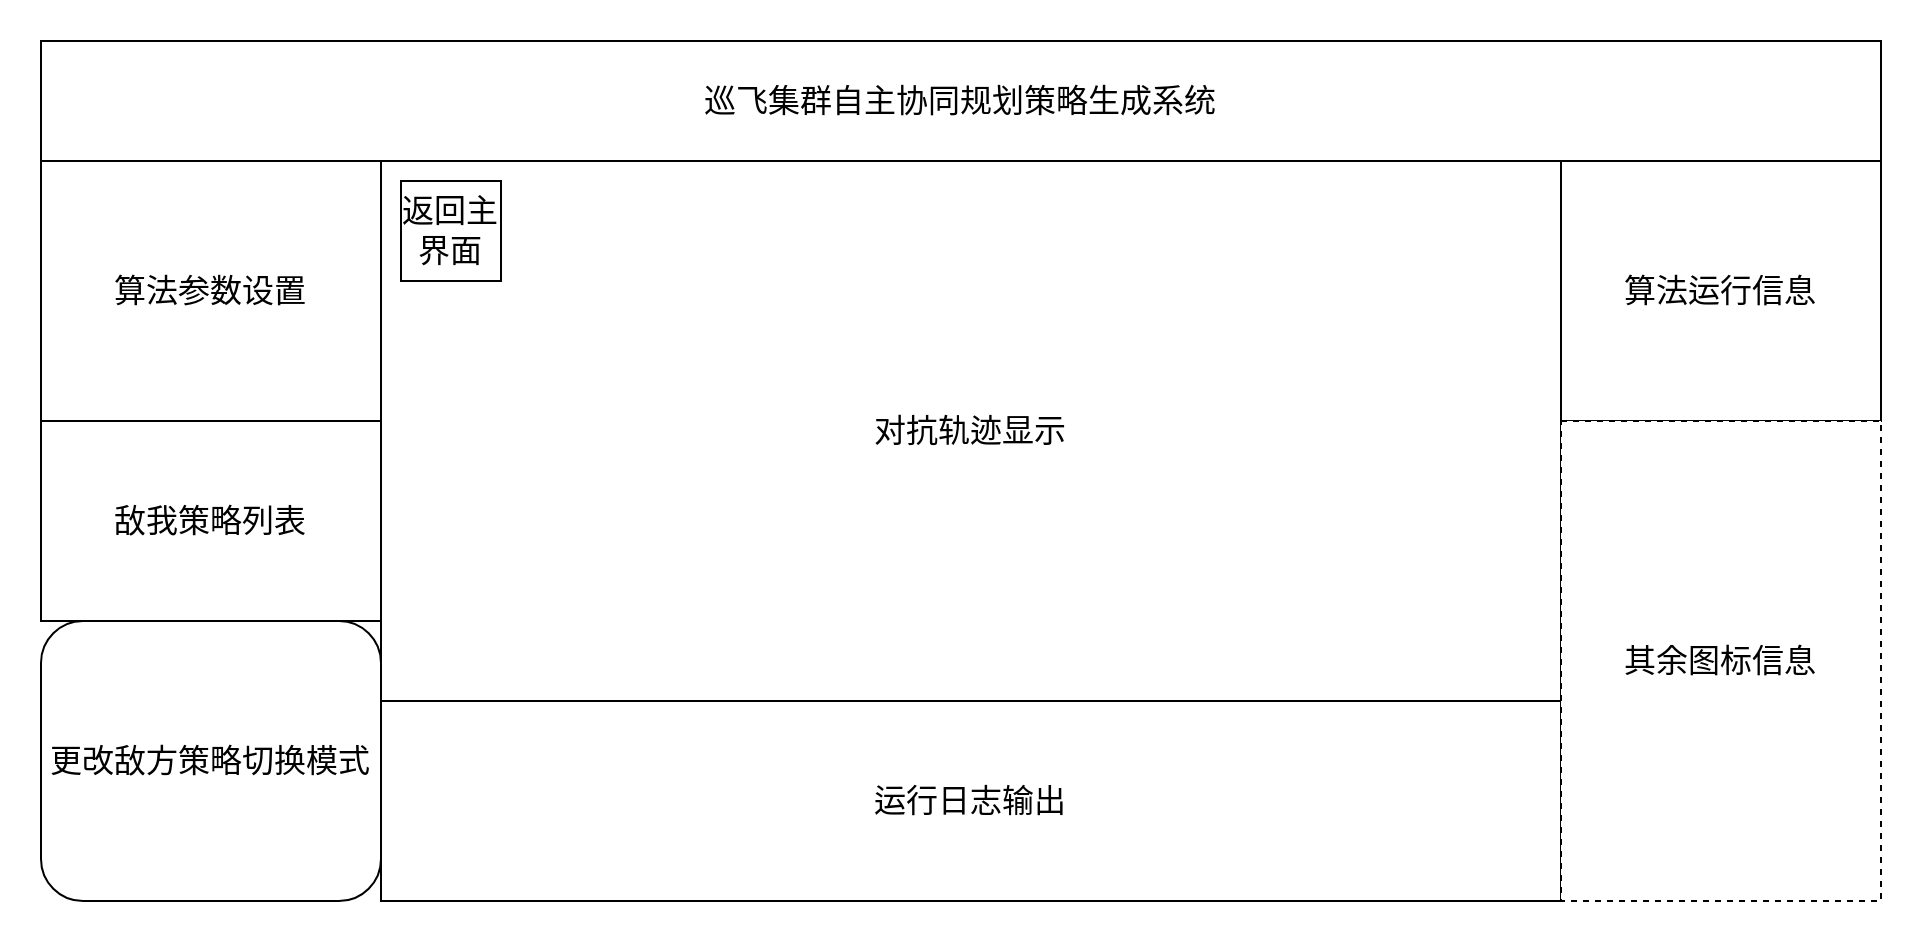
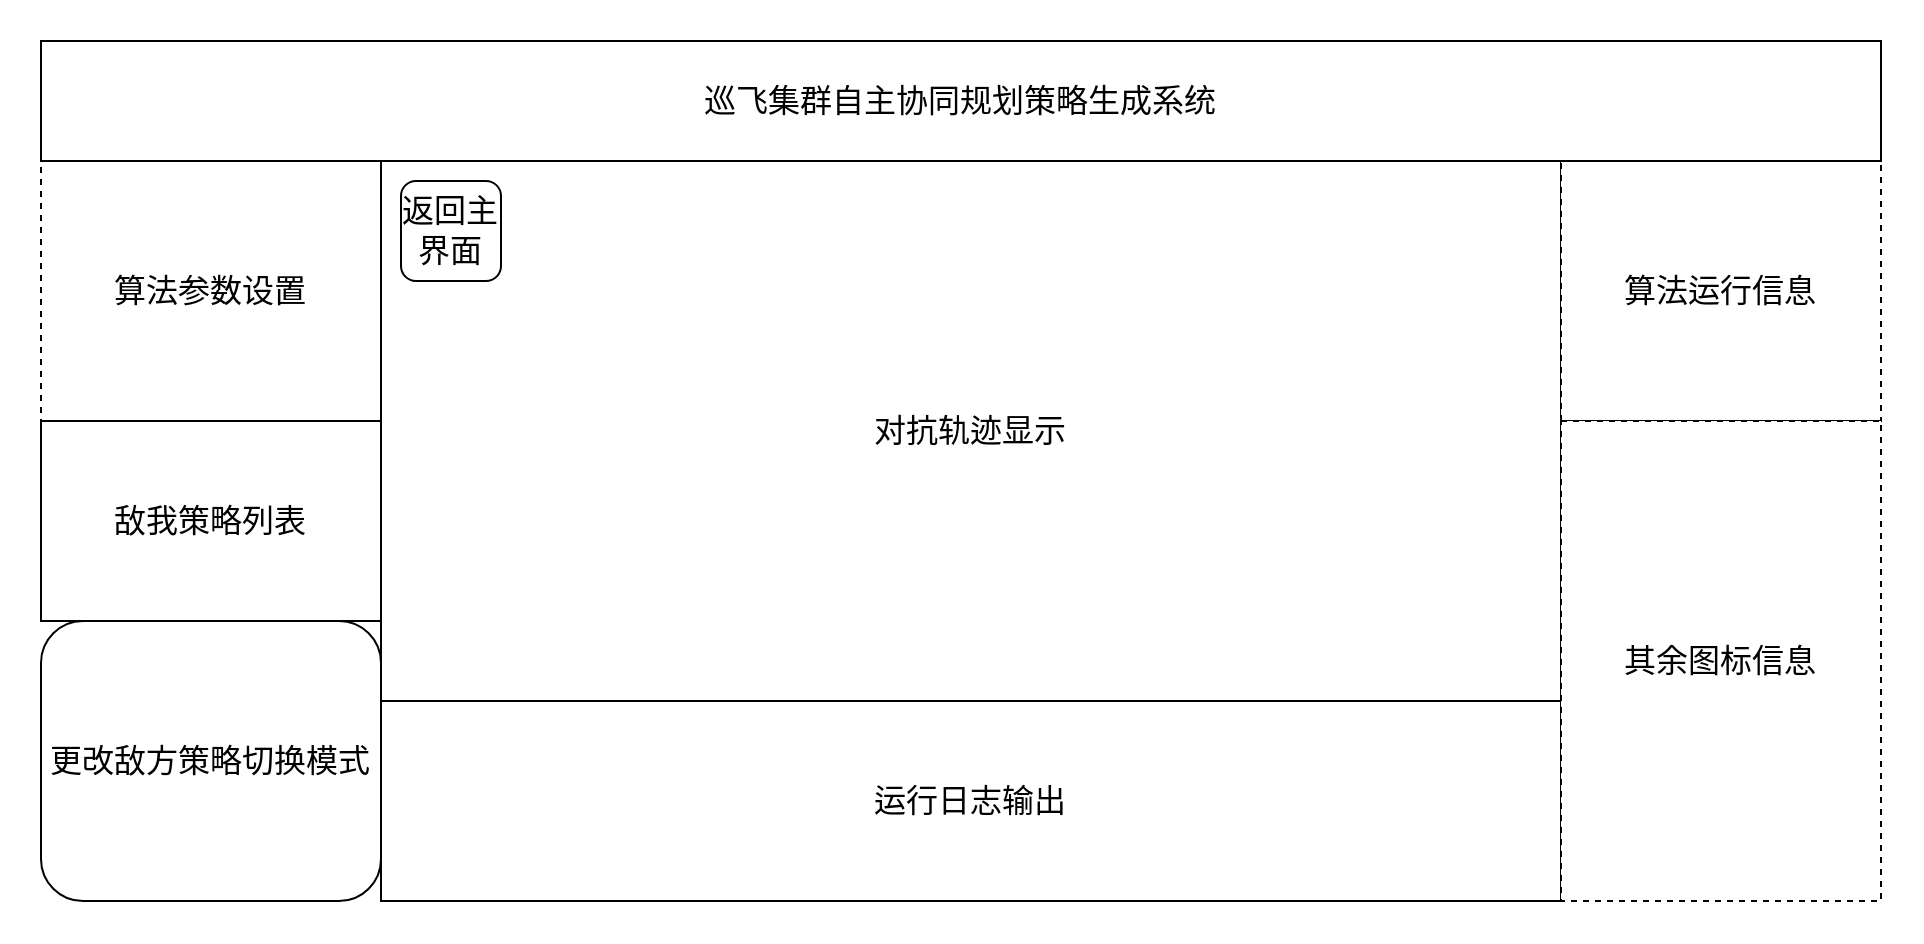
node "返回主界面": shape rectangle -> rounded rectangle
node "算法参数设置": style solid -> dashed
node "算法运行信息": style solid -> dashed
